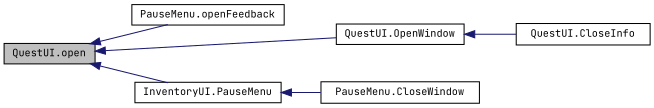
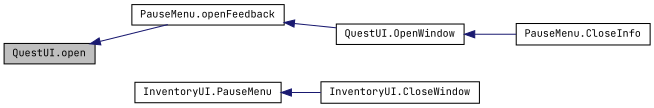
node "QuestUI.CloseInfo": label "QuestUI.CloseInfo" -> "PauseMenu.CloseInfo"
edge "QuestUI.OpenWindow" -> "QuestUI.open": now "QuestUI.OpenWindow" -> "PauseMenu.openFeedback"
edge "InventoryUI.PauseMenu" -> "QuestUI.open": removed
node "PauseMenu.CloseWindow": label "PauseMenu.CloseWindow" -> "InventoryUI.CloseWindow"
